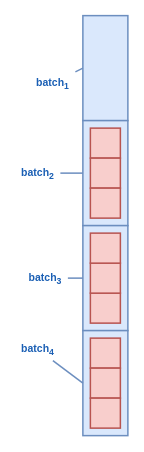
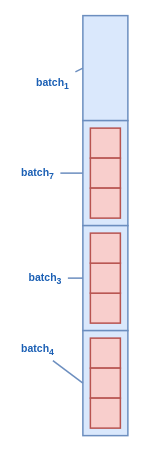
node "batch2": label "batch2" -> "batch7"
